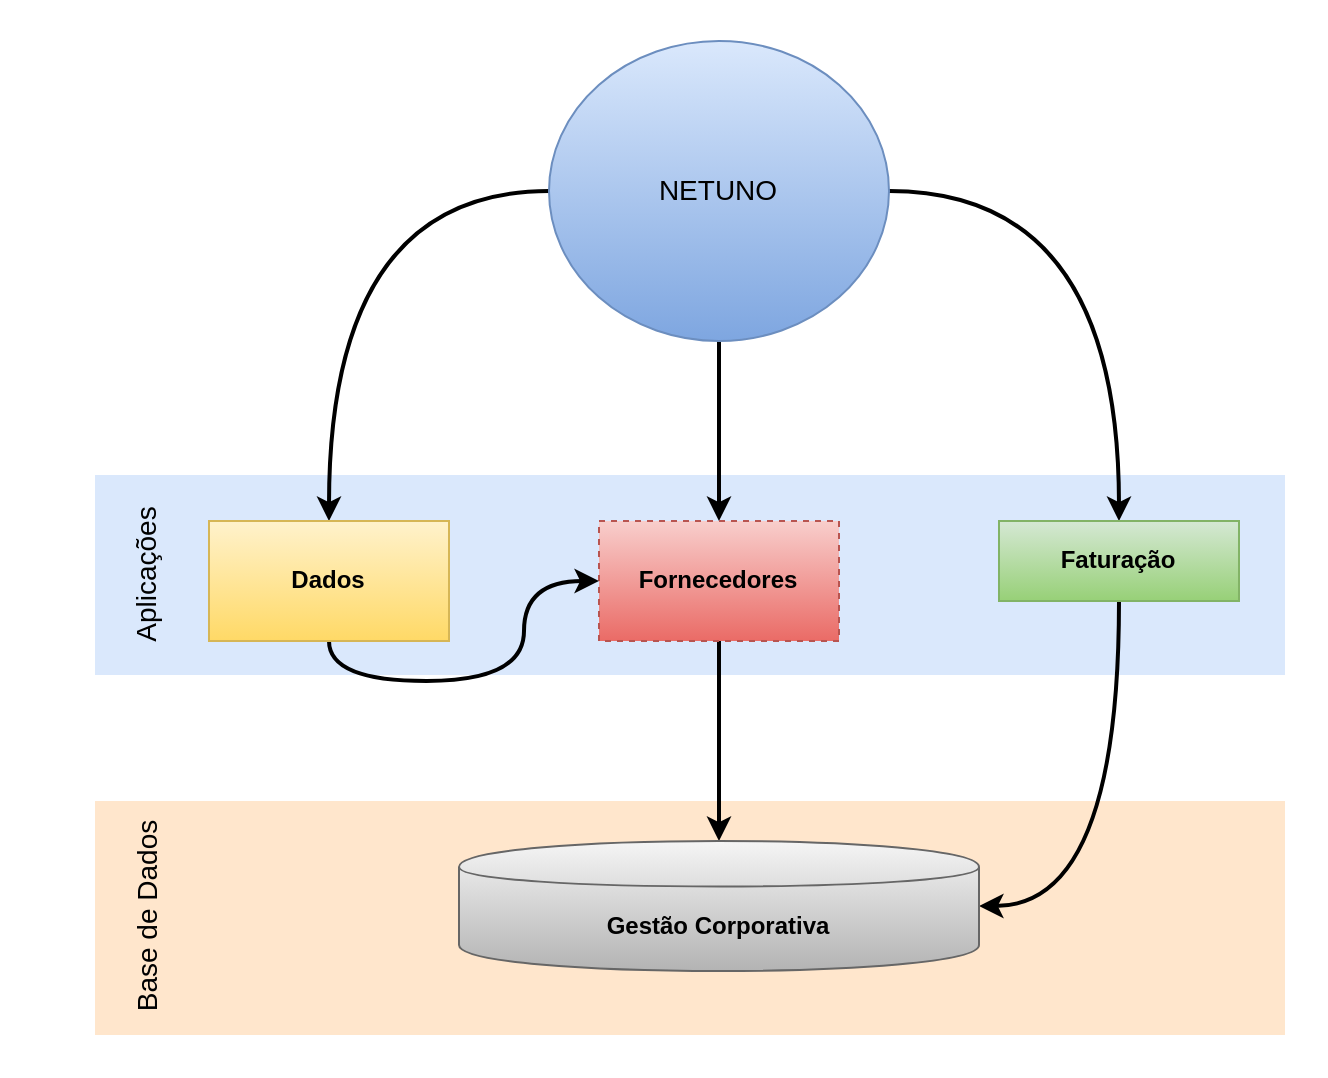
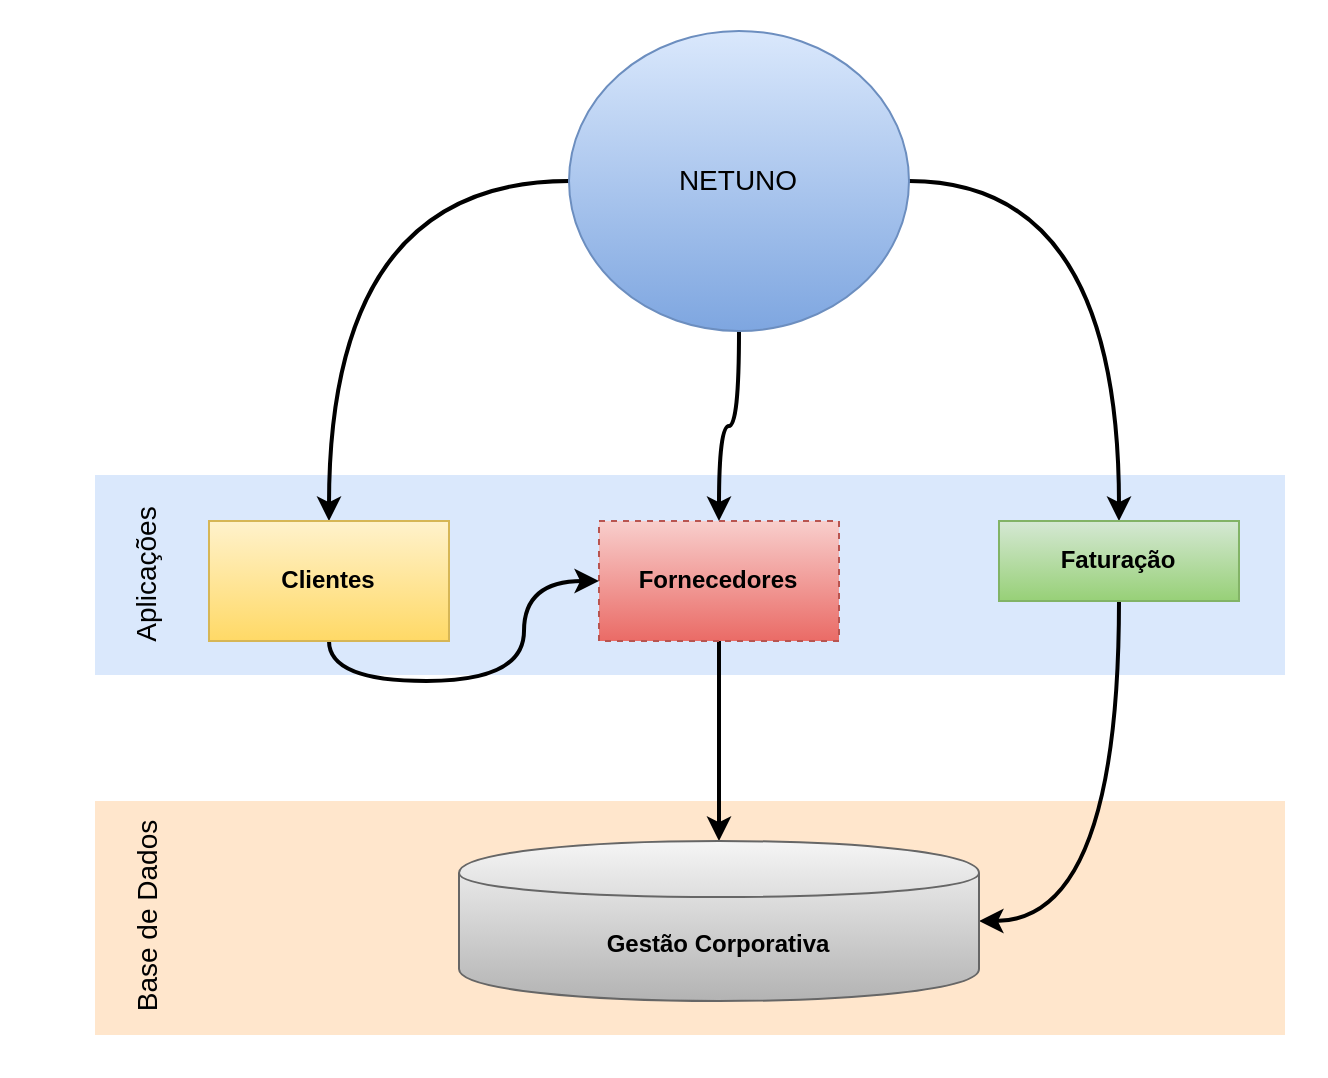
node "NETUNO": moved (719, 191) -> (739, 181)
node "Dados": label "Dados" -> "Clientes"
node "Gestão Corporativa": size 520x130 -> 520x160
